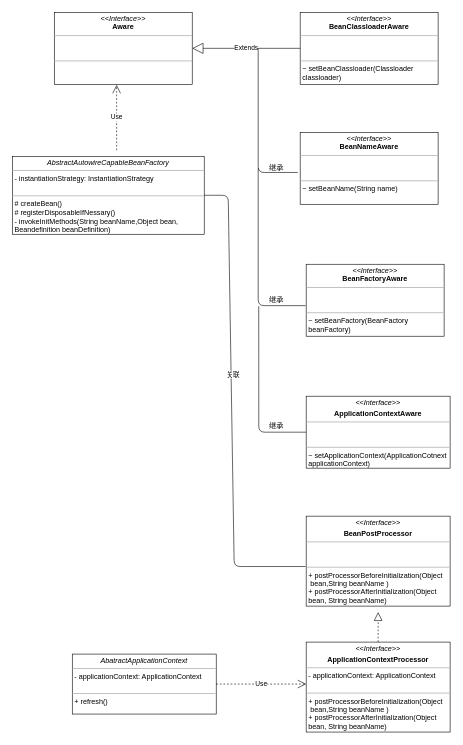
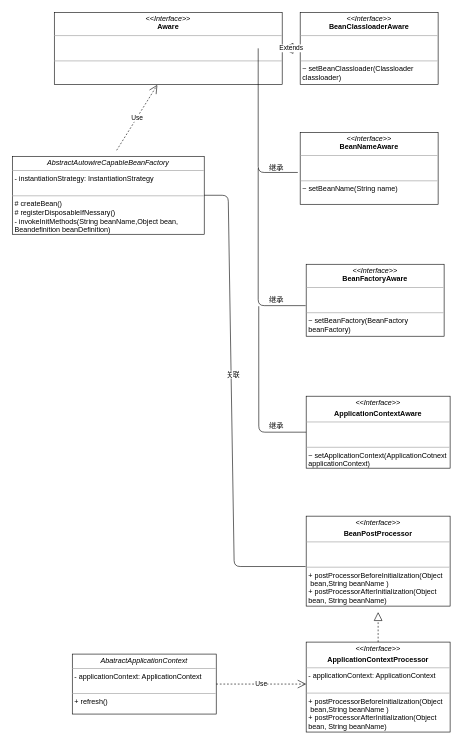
node "<<Interface>> Aware": size 138x72 -> 228x72
